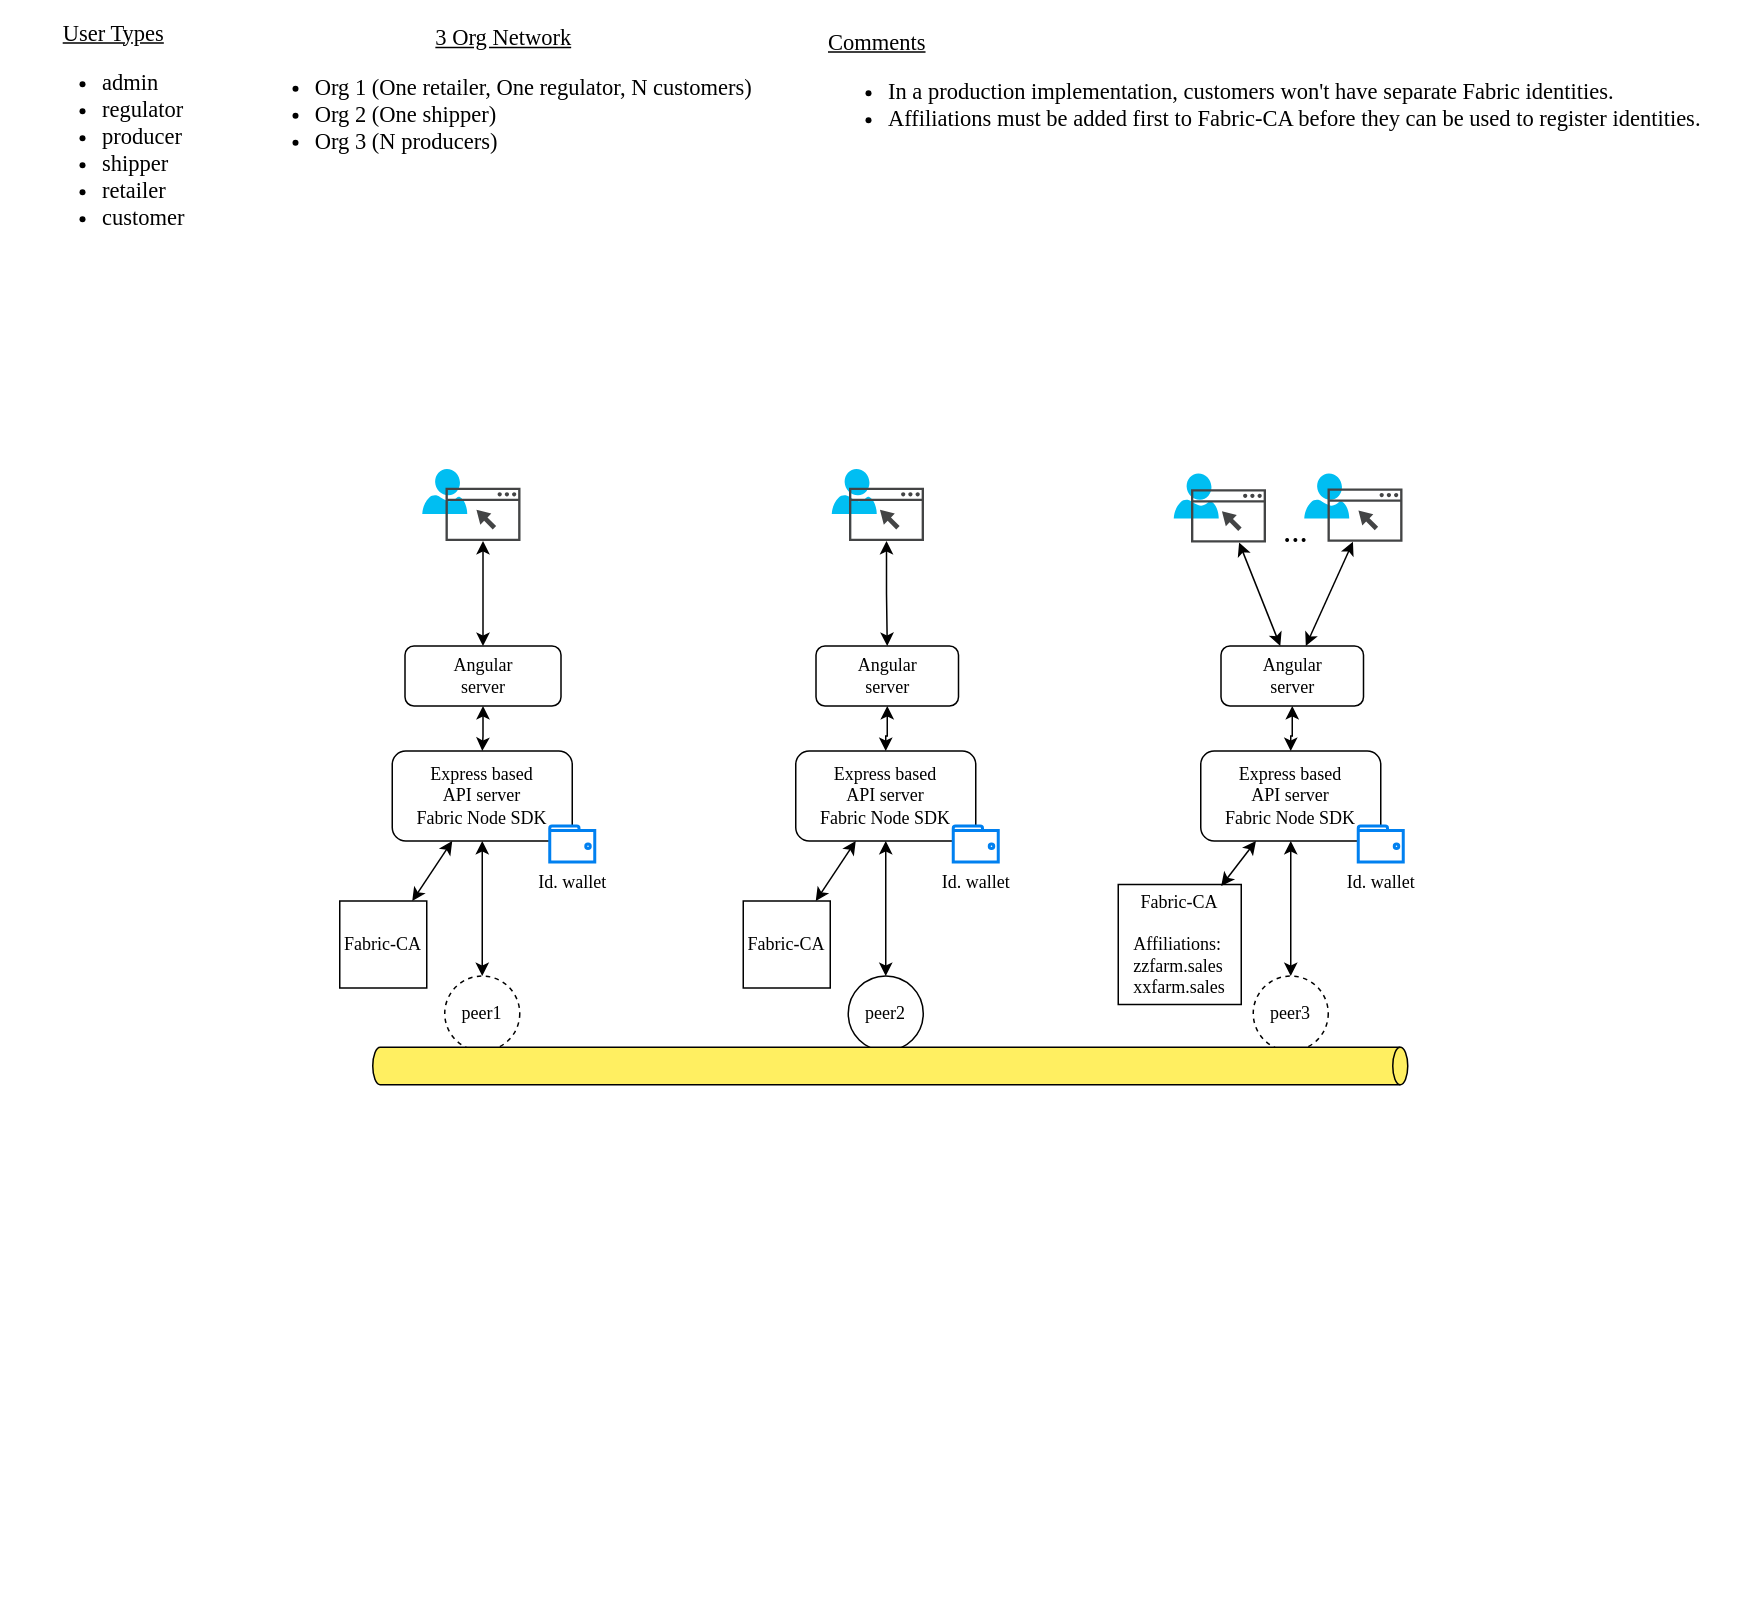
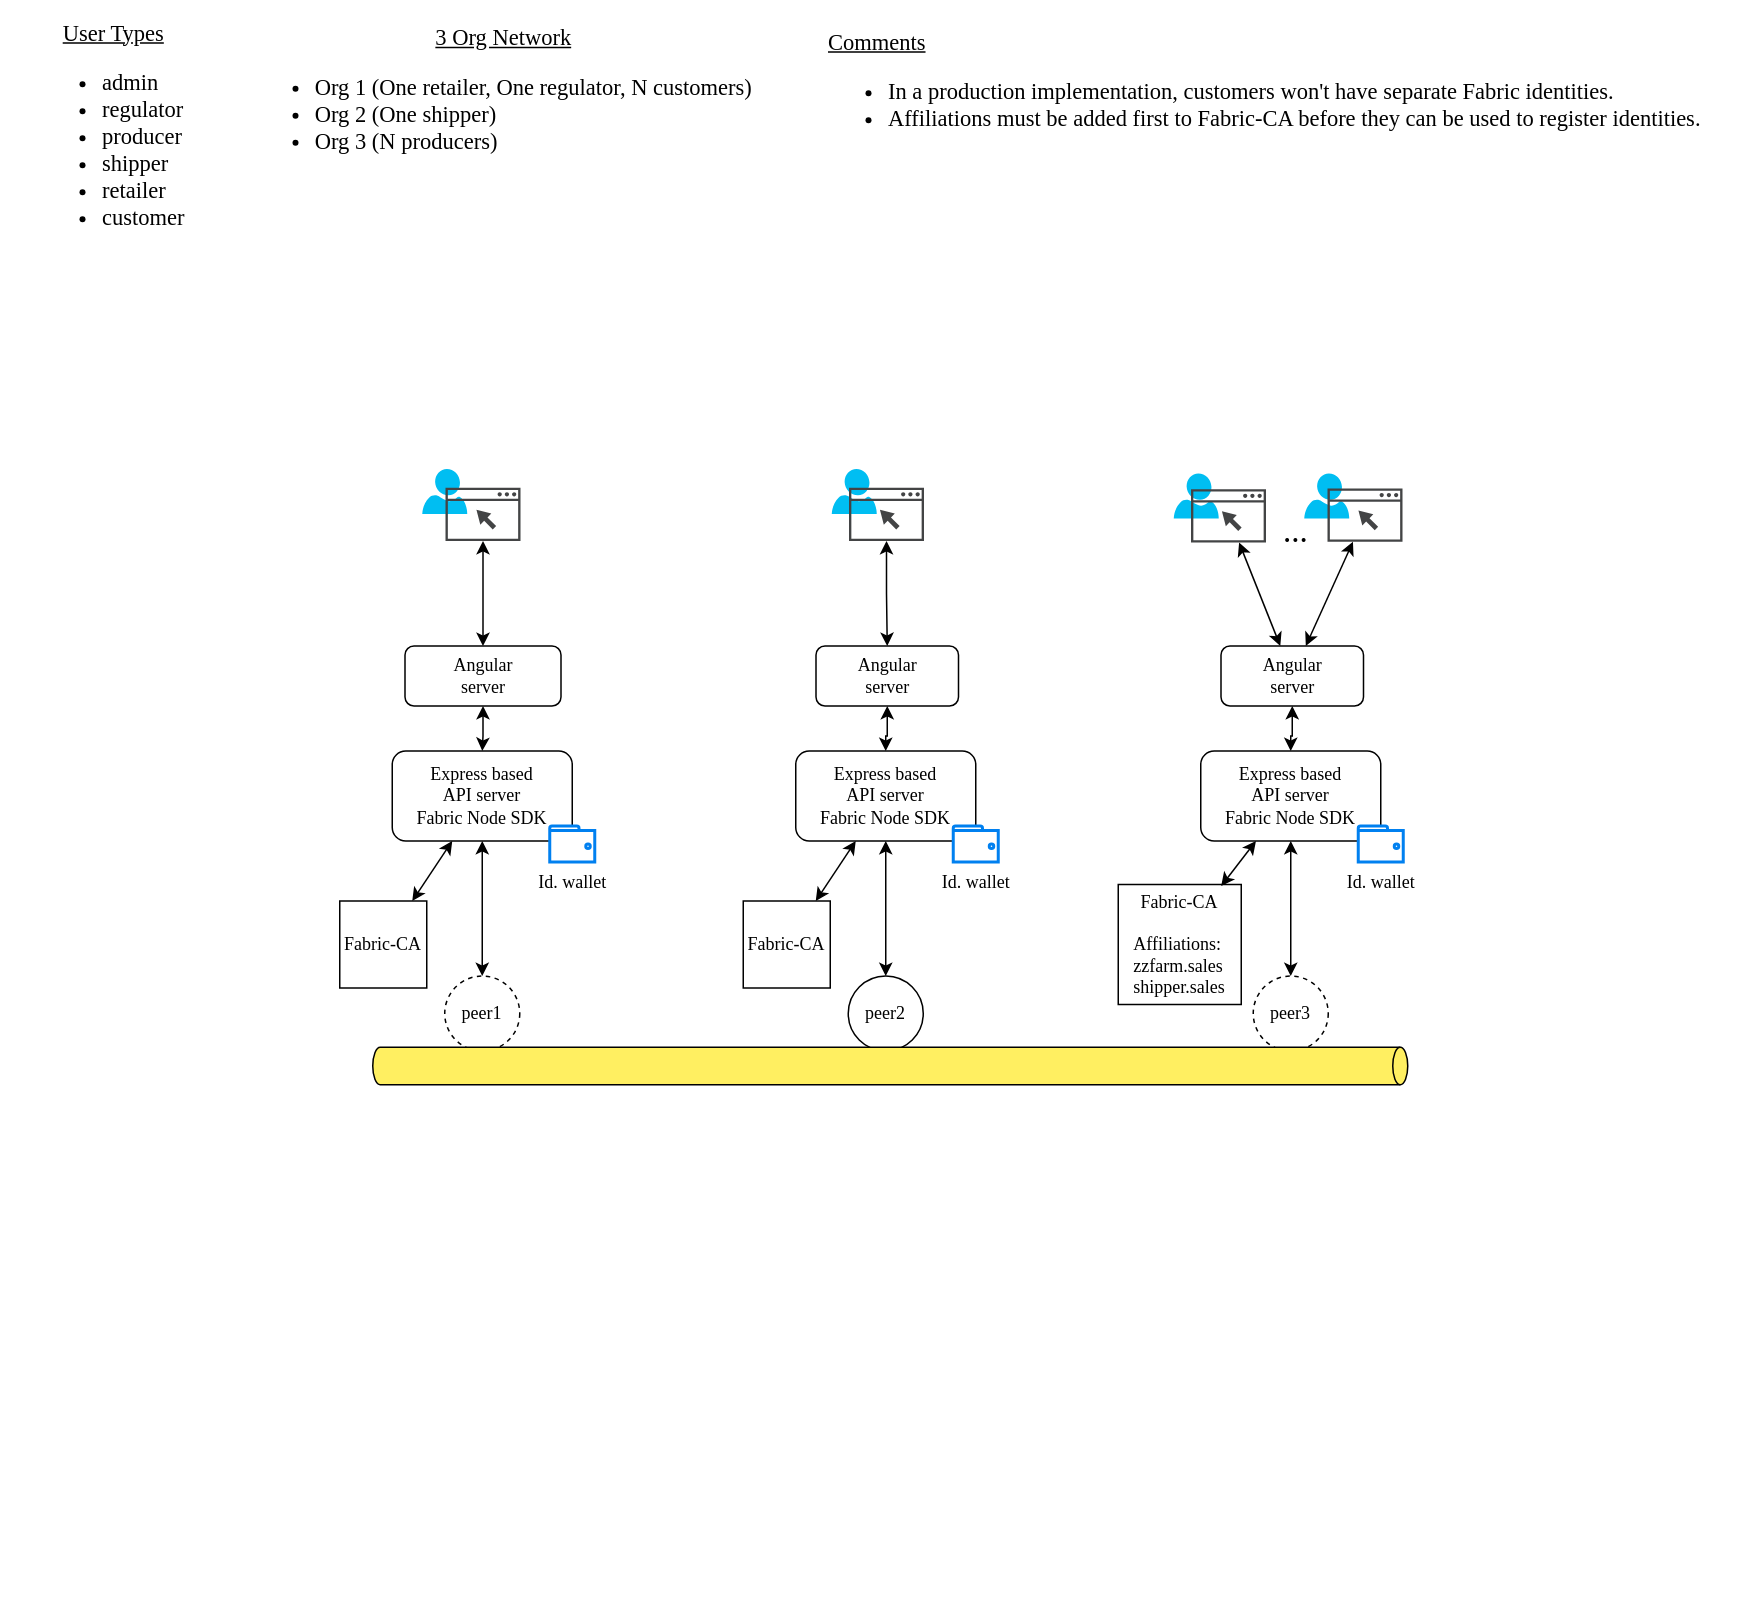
node "Fabric-CA Affiliations:zzfarm.sales xxfarm.sales": label "Fabric-CA Affiliations:zzfarm.sales xxfarm.sales" -> "Fabric-CA Affiliations:zzfarm.sales shipper.sales"
